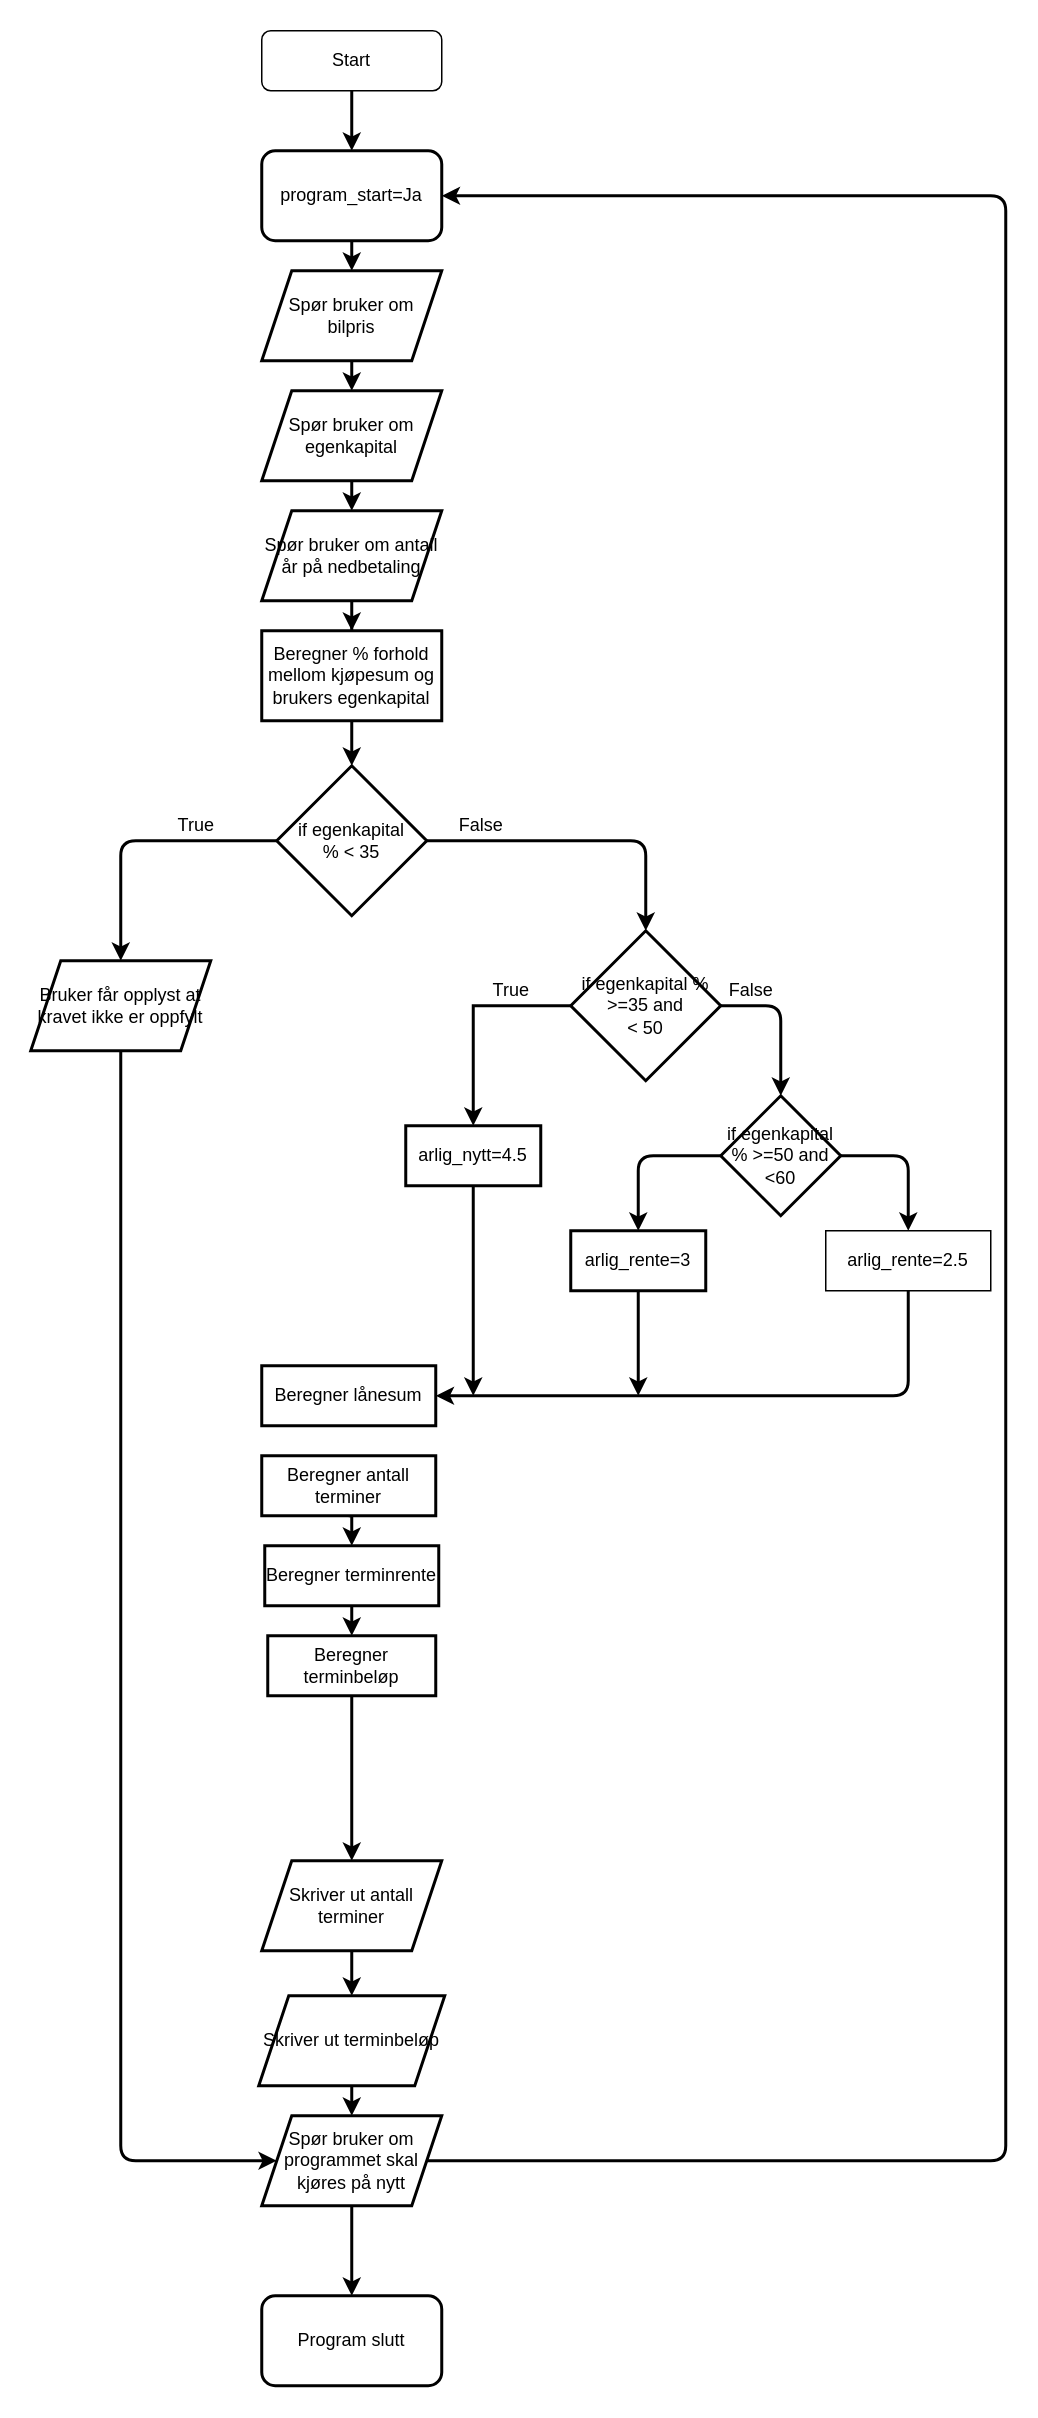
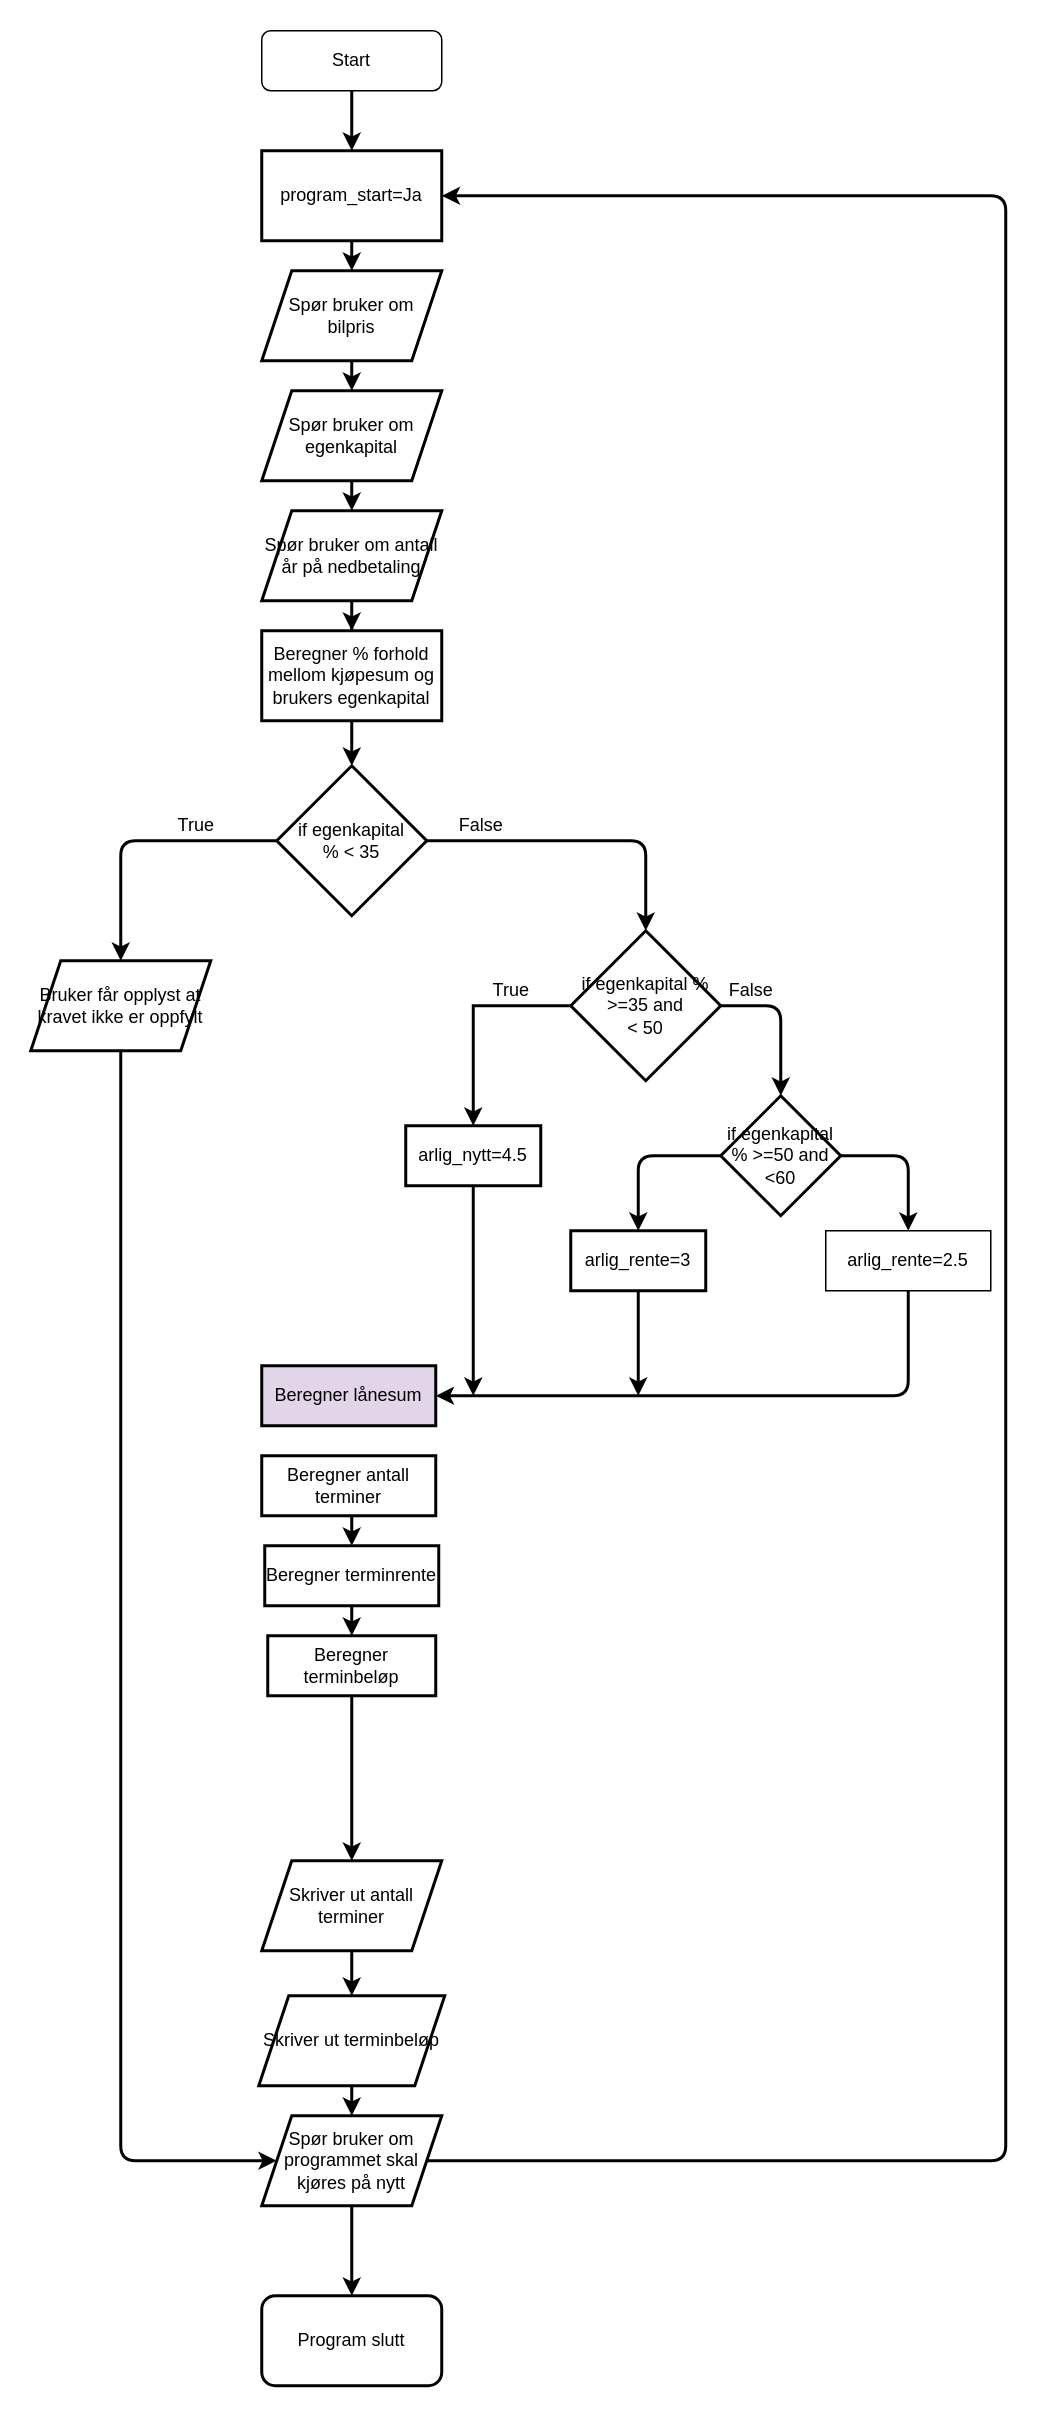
node "program_start=Ja": shape rounded rectangle -> rectangle
node "Beregner lånesum": fillcolor #ffffff -> #e1d5e7
